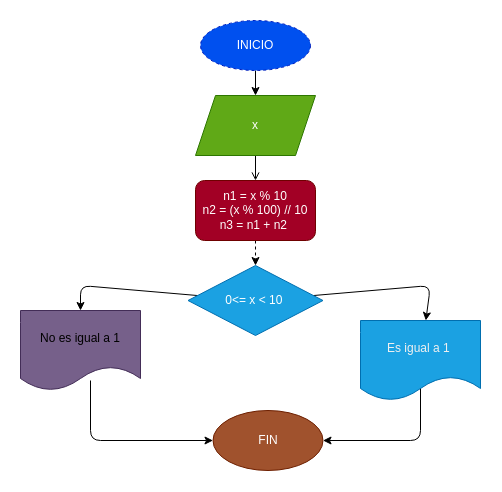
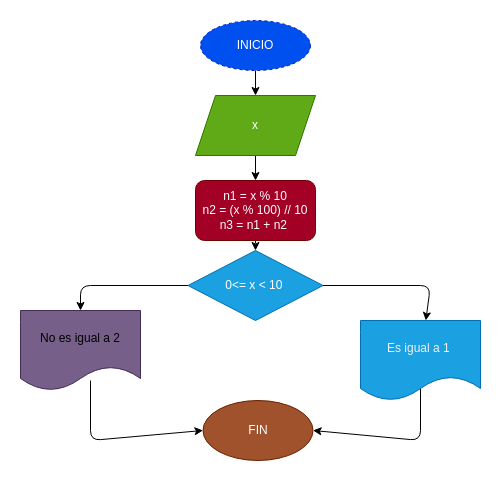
edge "x" -> "n1 = x % 10 n2 = (x % 100) // 10 n3 = n1 + n2": arrowhead open -> classic
node "0<= x < 10": moved (256, 301) -> (256, 286)
node "No es igual a 1": label "No es igual a 1" -> "No es igual a 2"
node "FIN": moved (268, 441) -> (258, 431)
